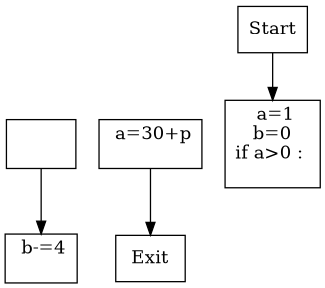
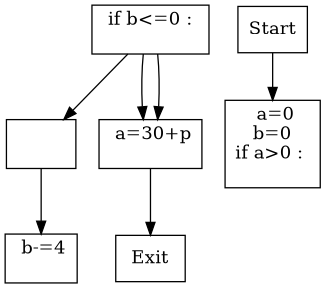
node "if b<=0 :": added
node "a=1 b=0 if a>0 :": label "a=1 b=0 if a>0 :" -> "a=0 b=0 if a>0 :"
